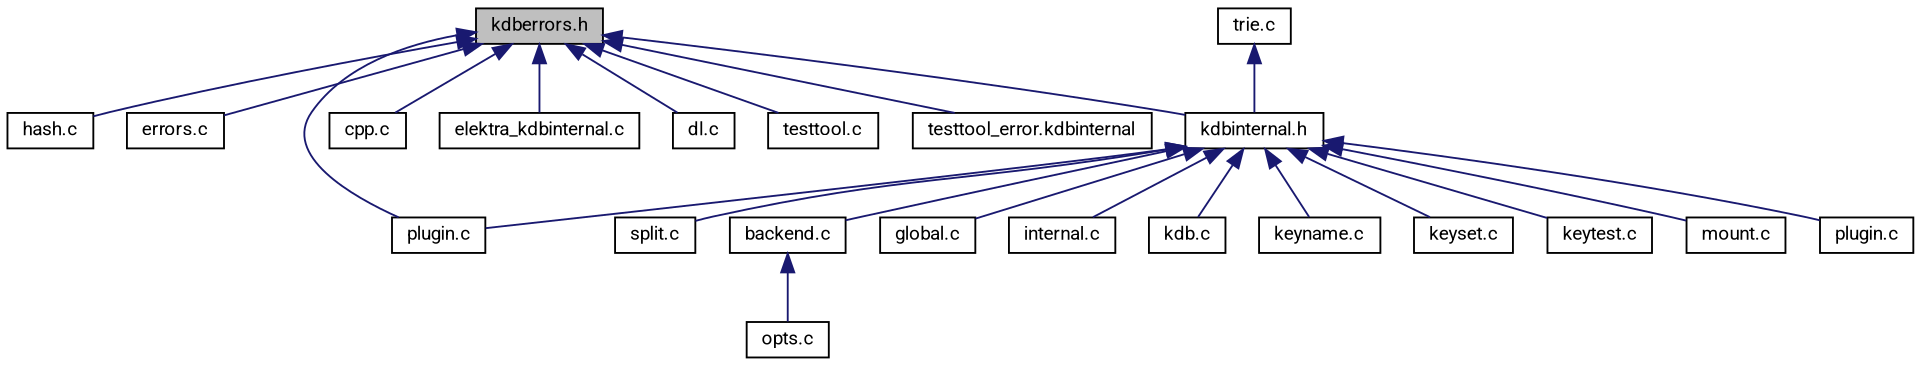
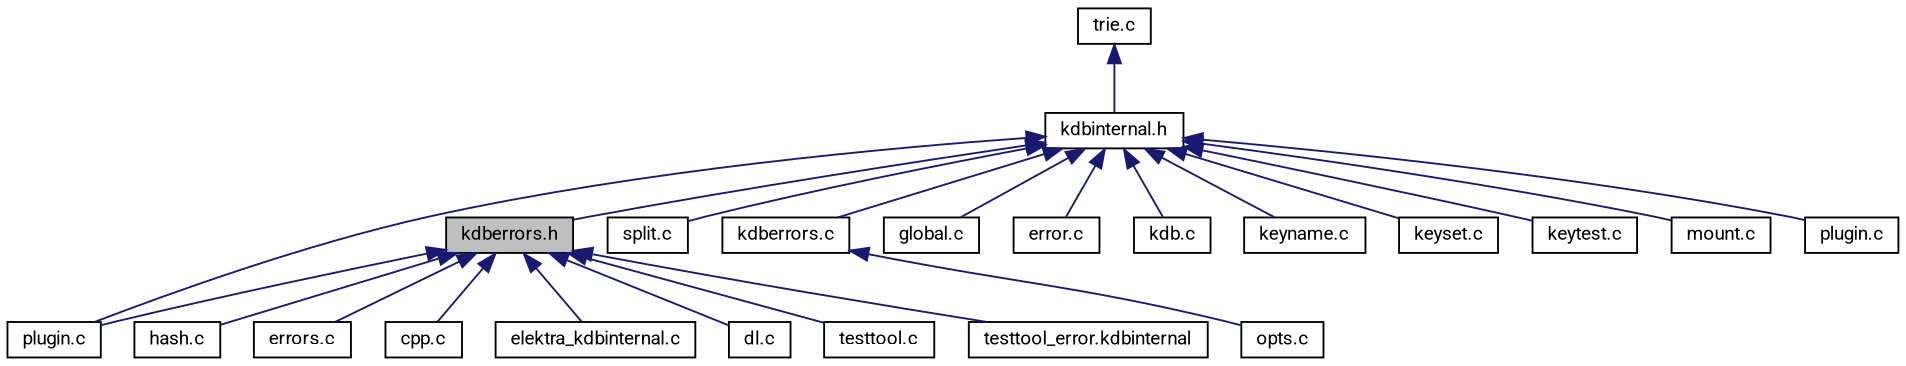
edge "kdbinternal.h" -> "kdberrors.h": reversed
node "backend.c": label "backend.c" -> "kdberrors.c"
node "internal.c": label "internal.c" -> "error.c"
